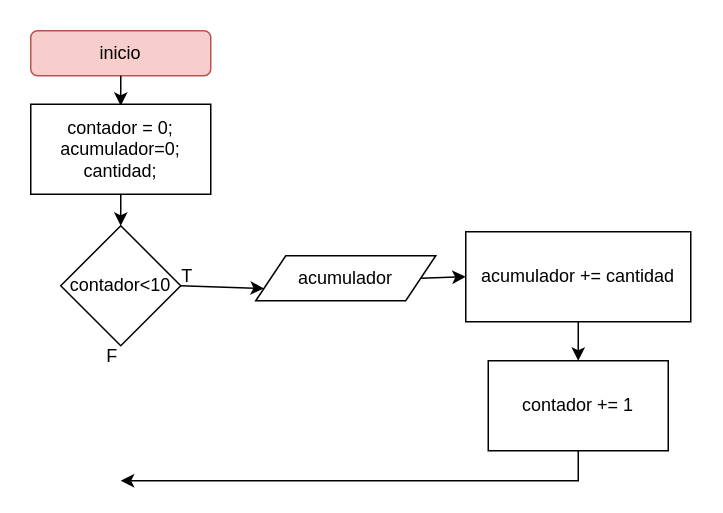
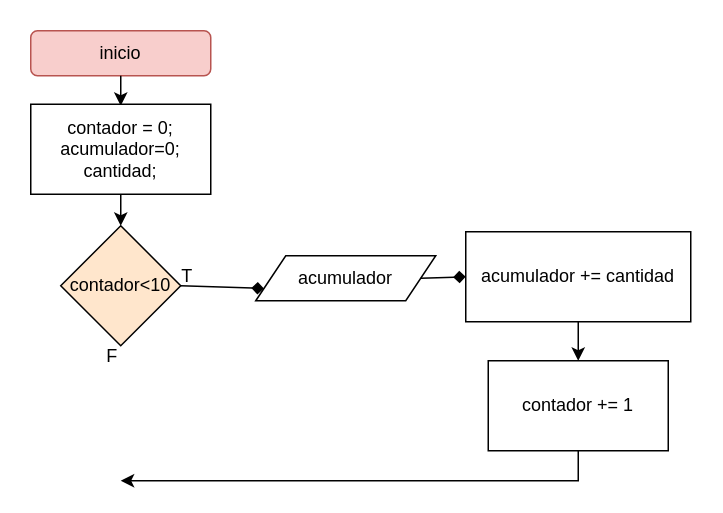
edge "acumulador" -> "acumulador += cantidad": arrowhead classic -> diamond
node "contador<10": fillcolor #ffffff -> #ffe6cc
edge "contador<10" -> "acumulador": arrowhead classic -> diamond
